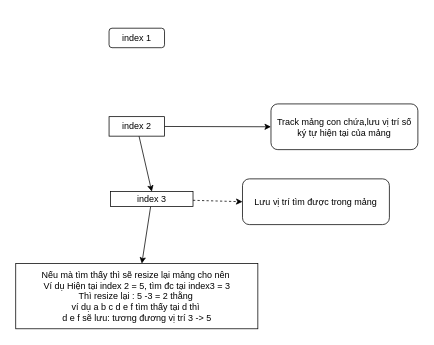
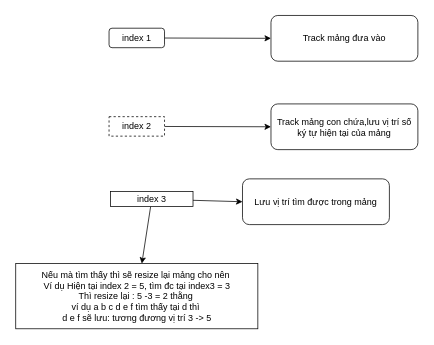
edge "index 1" -> "Track mảng đưa vào": added
node "Track mảng đưa vào": added
node "index 2": style solid -> dashed
edge "index 2" -> "index 3": removed
edge "index 3" -> "Lưu vị trí tìm được trong mảng": style dashed -> solid
